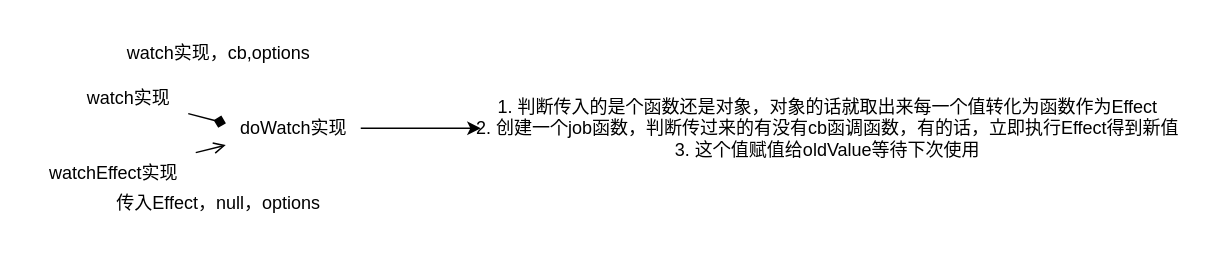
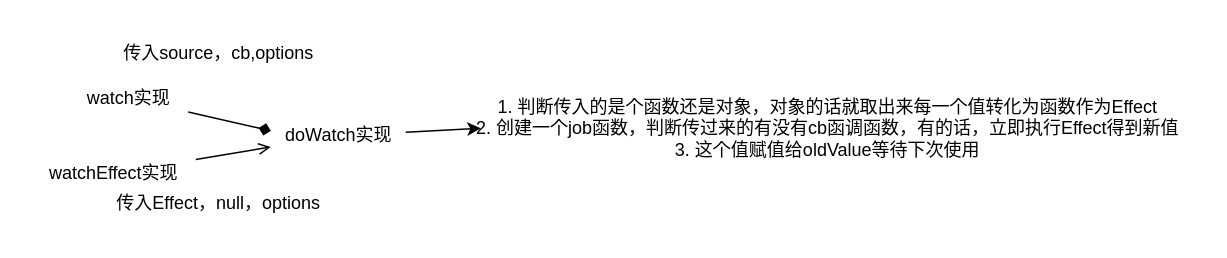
node "watch实现，cb,options": label "watch实现，cb,options" -> "传入source，cb,options"
node "doWatch实现": moved (293, 128) -> (338, 136)
